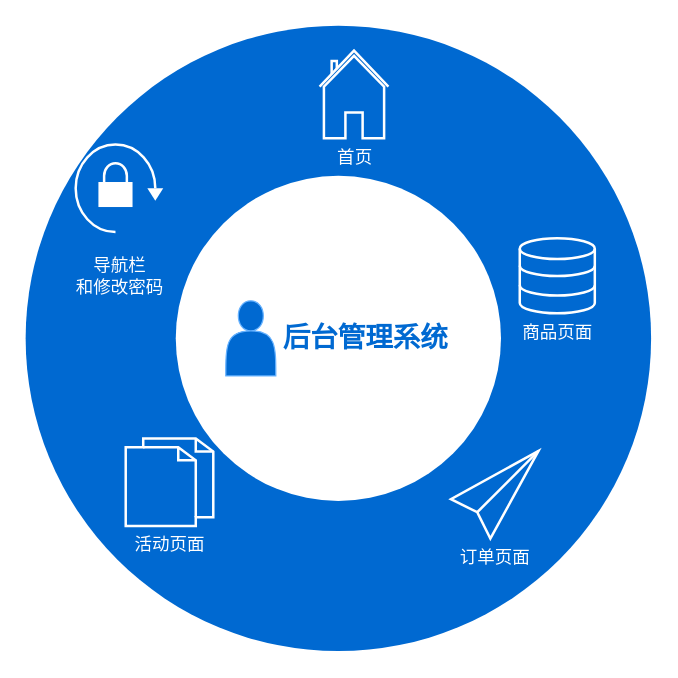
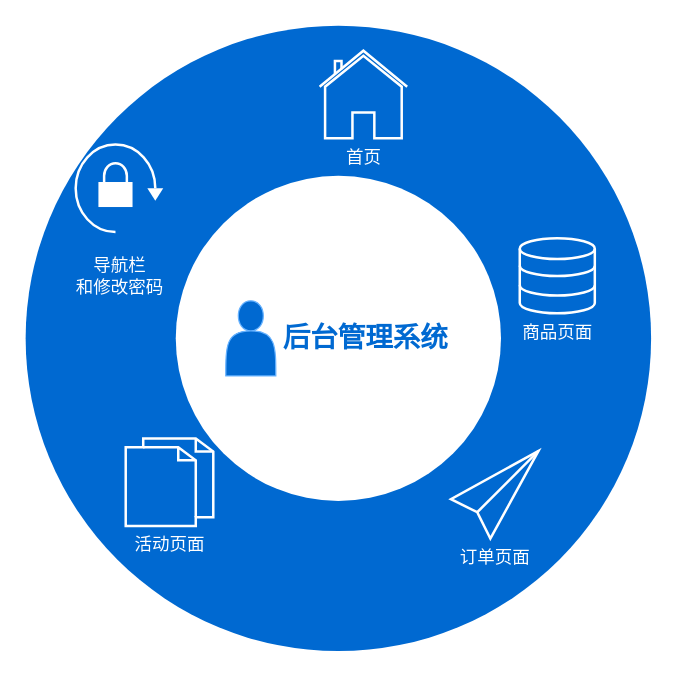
node "首页": size 69x88 -> 88x88
